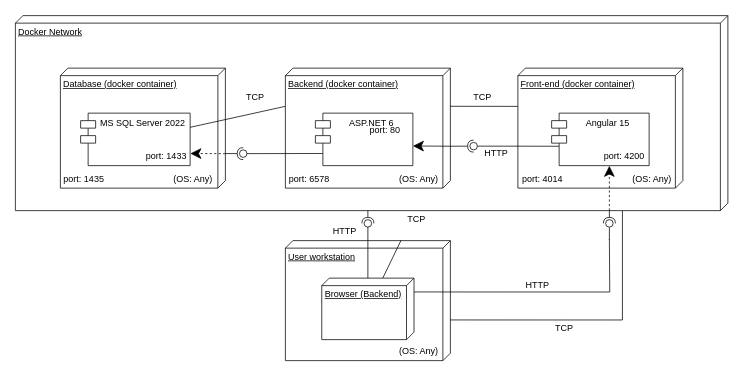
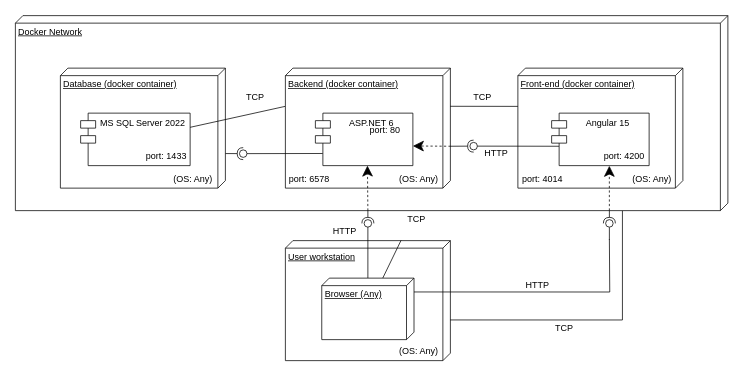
edge "Backend (docker container)" -> "ASP.NET 6": style solid -> dashed
edge "Database (docker container)" -> "MS SQL Server 2022": removed
node "port: 1435": removed
edge "Docker Network" -> "ASP.NET 6": added
node "Browser (Backend)": label "Browser (Backend)" -> "Browser (Any)"
